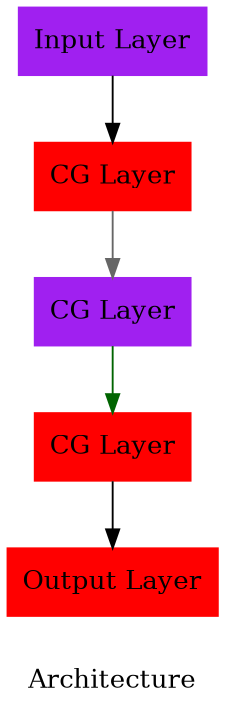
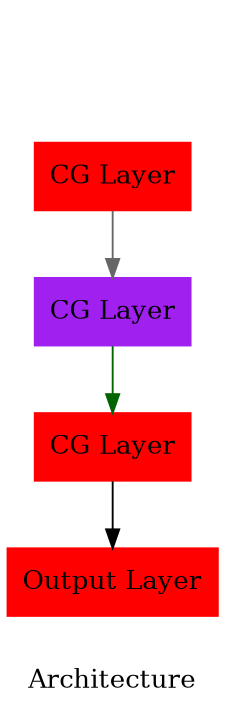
node "Input Layer": removed
